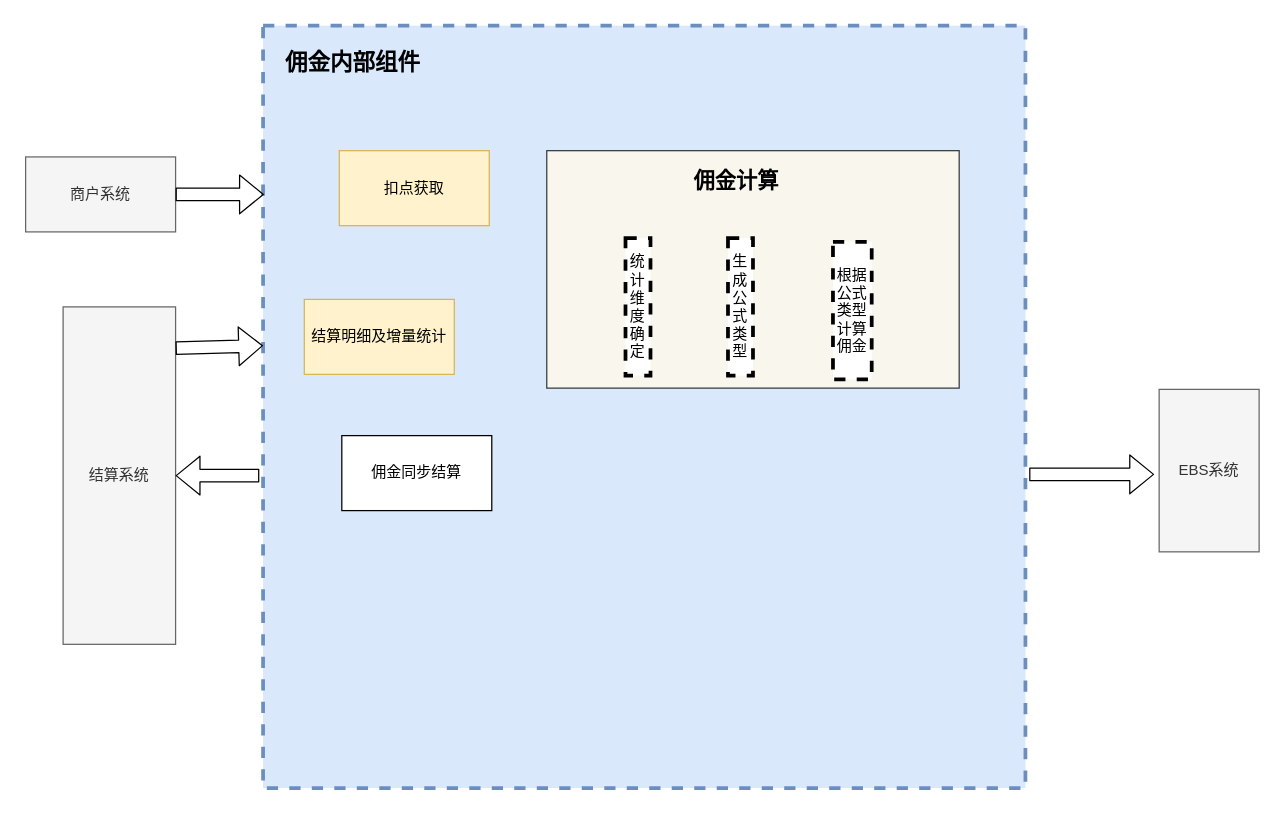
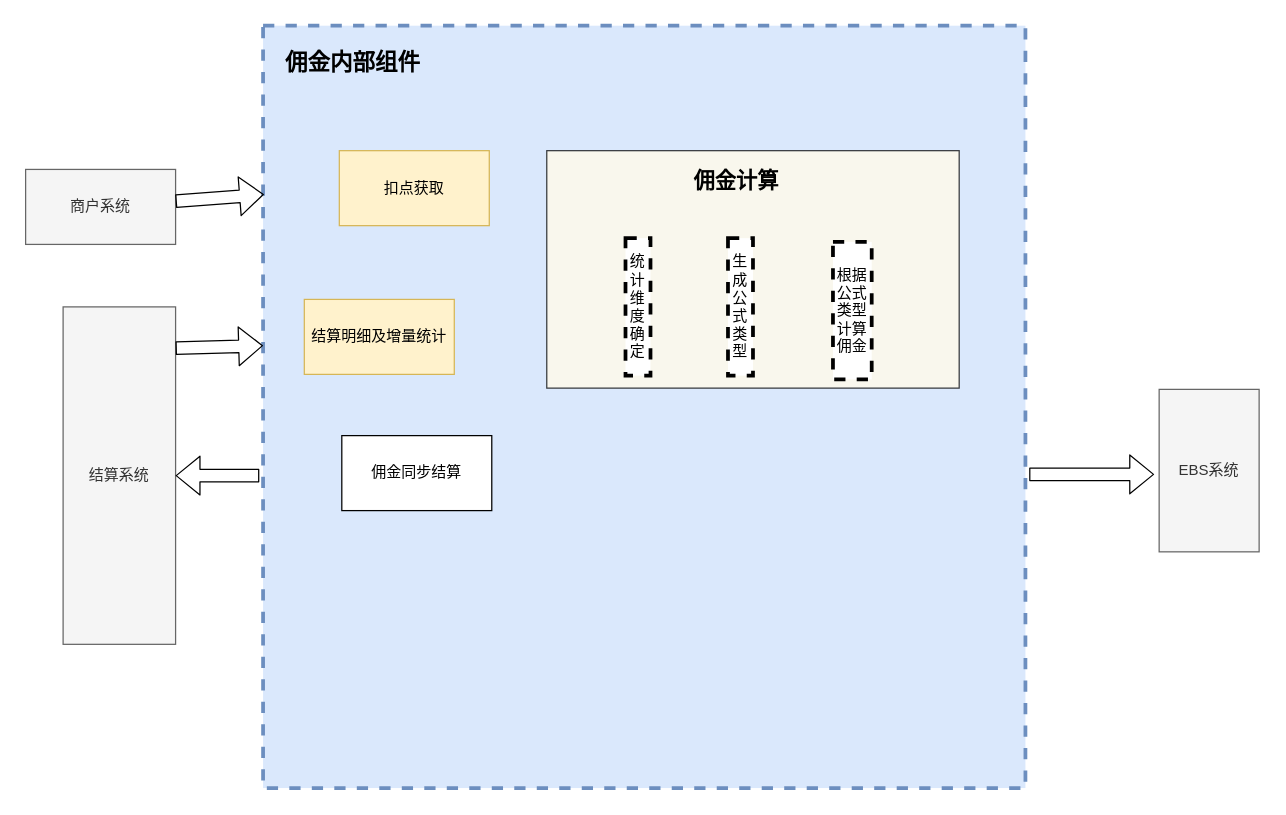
node "商户系统": moved (101, 194) -> (101, 207)
